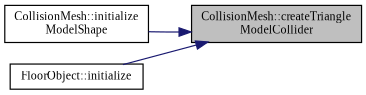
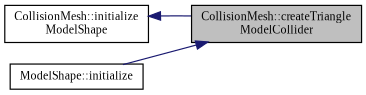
edge "CollisionMesh::initialize ModelShape" -> "CollisionMesh::createTriangle ModelCollider": reversed
node "FloorObject::initialize": label "FloorObject::initialize" -> "ModelShape::initialize"
